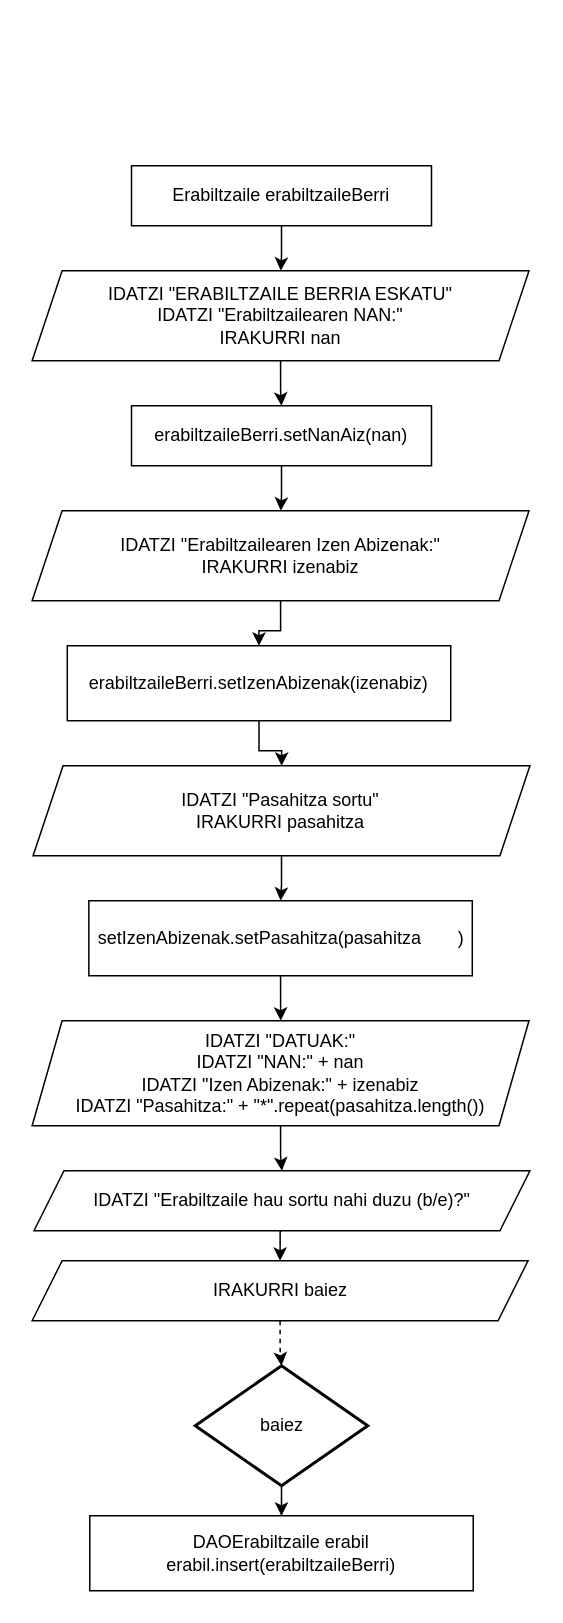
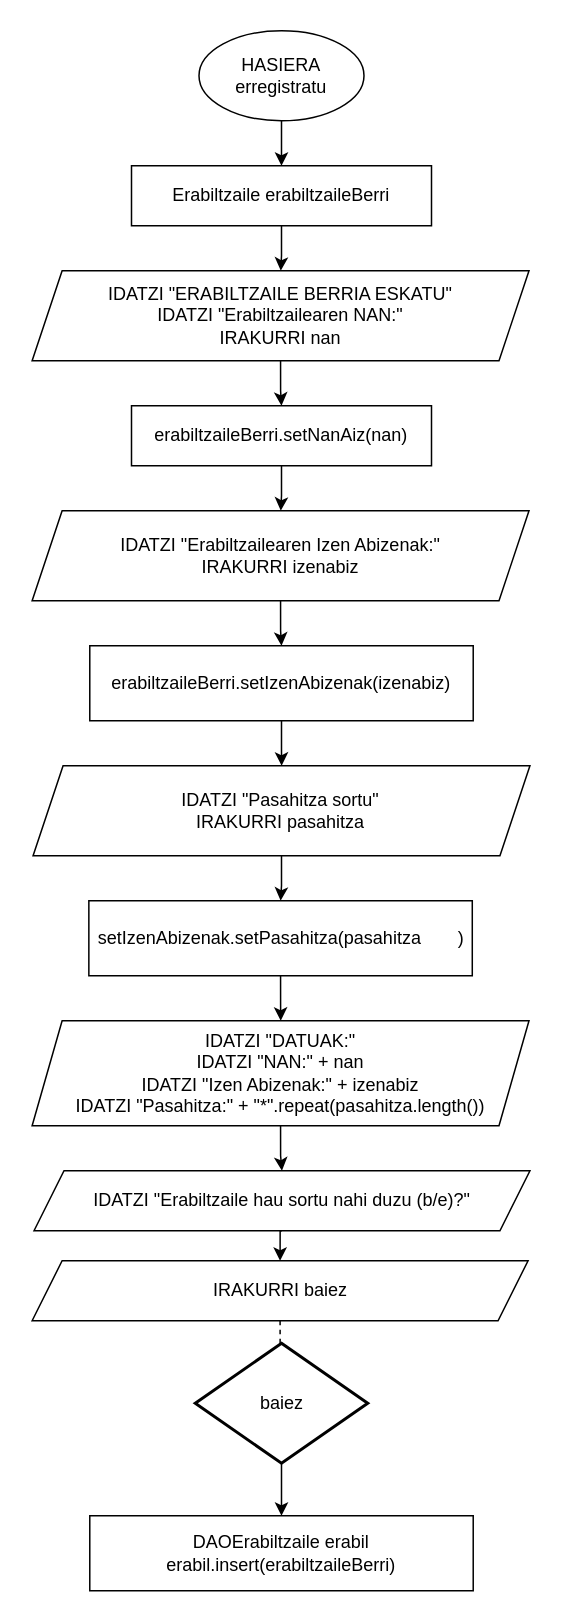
node "HASIERA erregistratu": added
edge "HASIERA erregistratu" -> "Erabiltzaile erabiltzaileBerri": added
node "erabiltzaileBerri.setIzenAbizenak(izenabiz)": moved (259, 683) -> (281, 683)
node "baiez": moved (281, 1426) -> (281, 1403)
